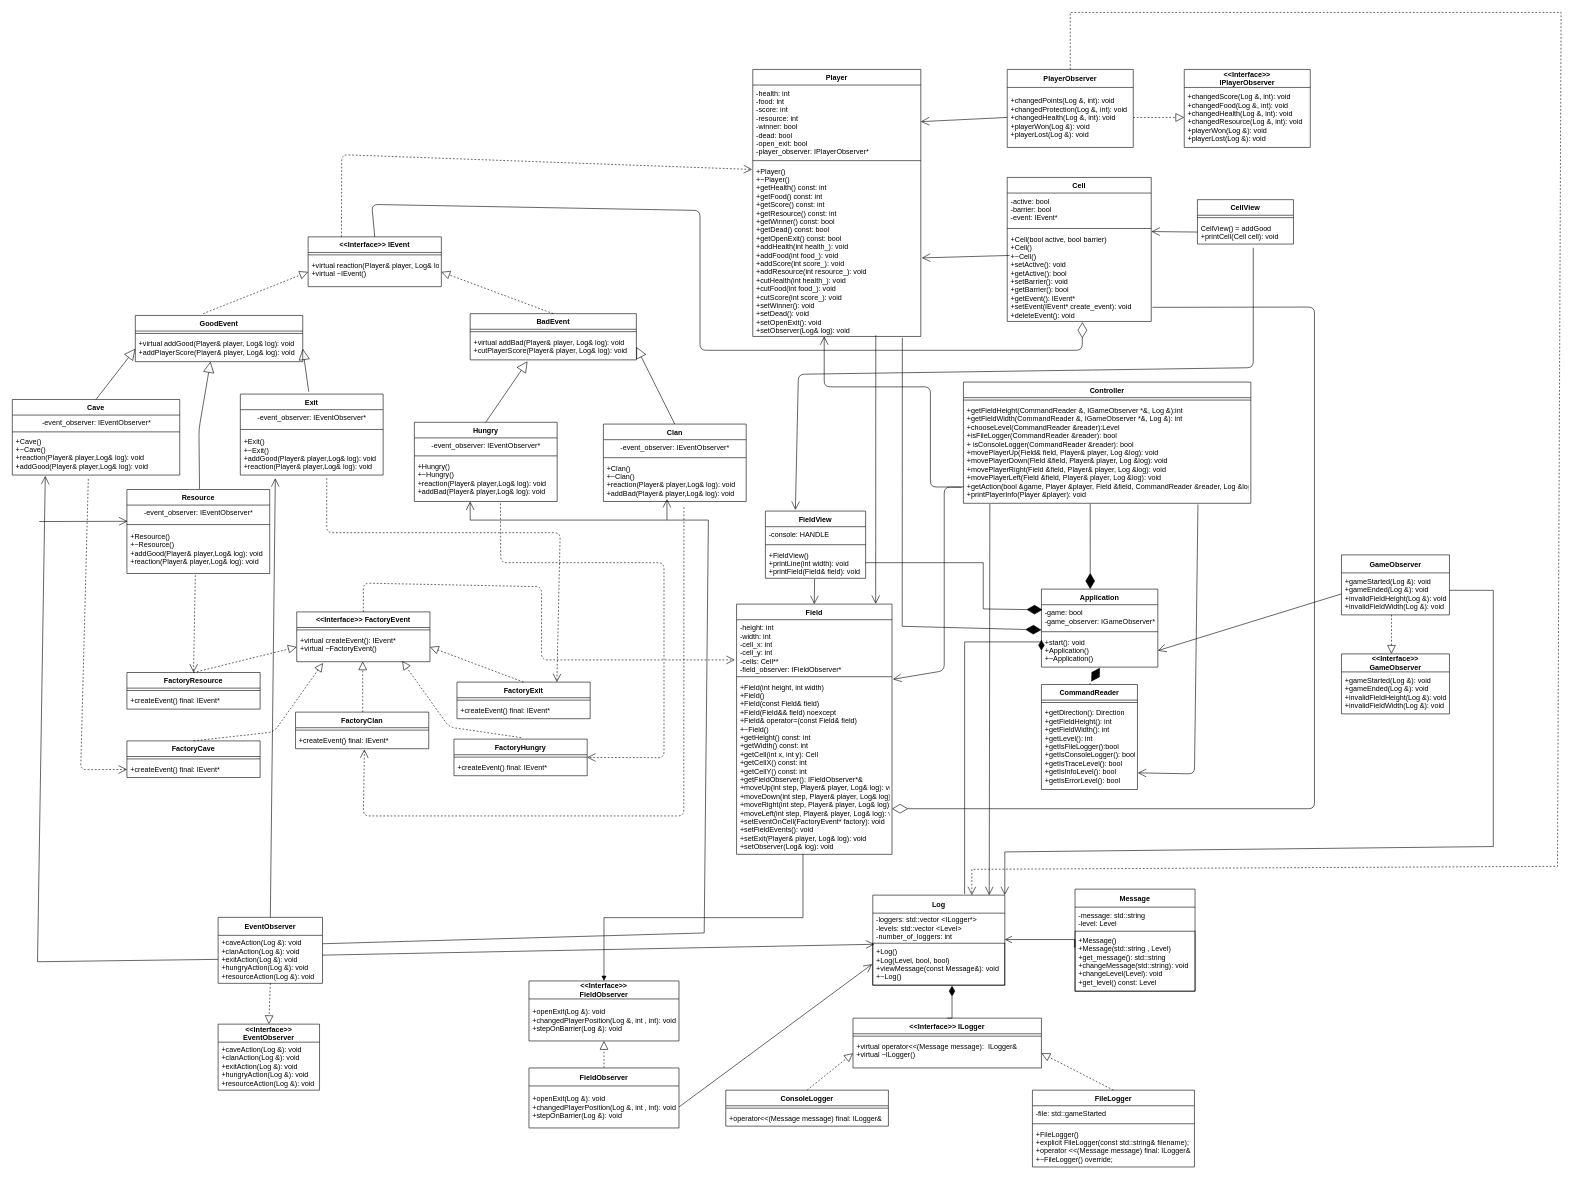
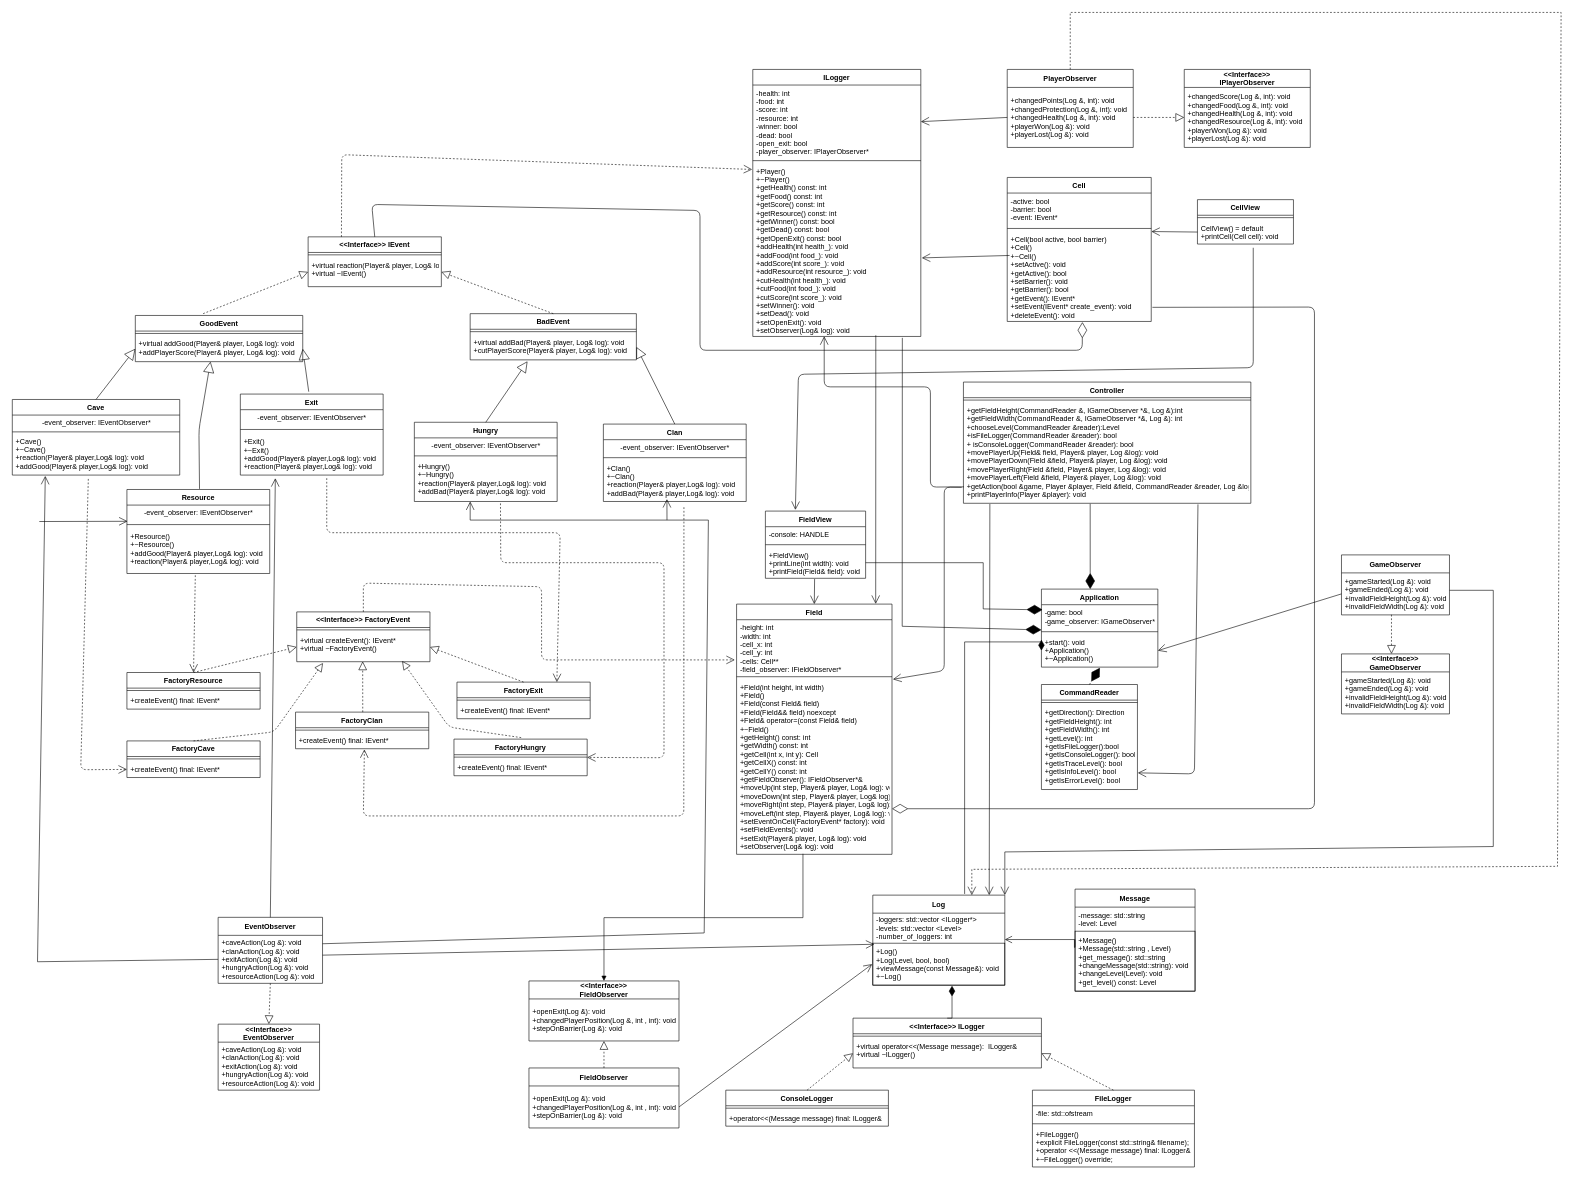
node "Player": label "Player" -> "ILogger"
node "CellView() = addGood +printCell(Cell cell): void": label "CellView() = addGood +printCell(Cell cell): void" -> "CellView() = default +printCell(Cell cell): void"
node "-file: std::gameStarted": label "-file: std::gameStarted" -> "-file: std::ofstream"
